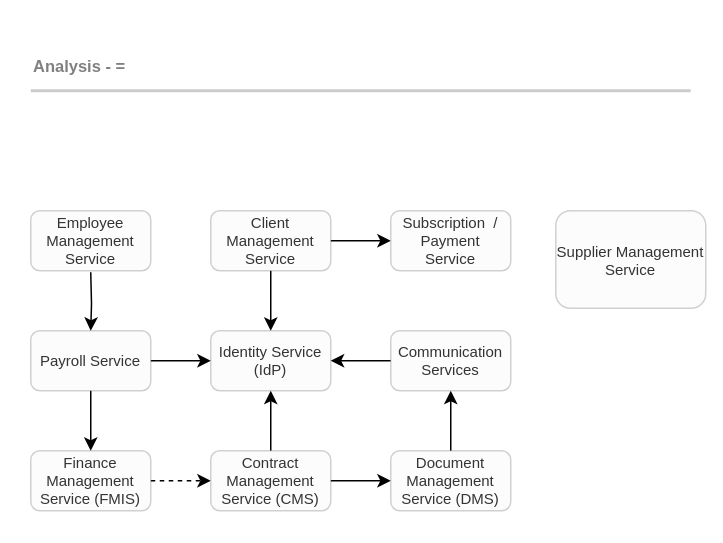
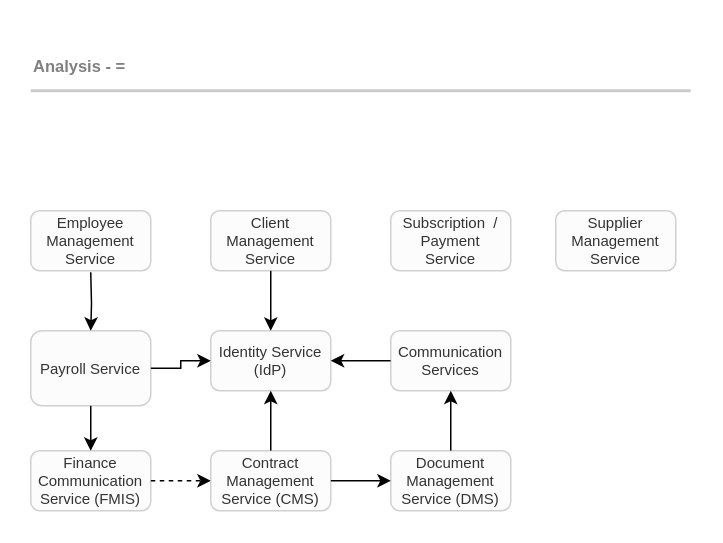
edge "Client Management Service" -> "Subscription / Payment Service": removed
node "Supplier Management Service": size 150x98 -> 120x60
node "Payroll Service": size 120x60 -> 120x75
node "Finance Management Service (FMIS)": label "Finance Management Service (FMIS)" -> "Finance Communication Service (FMIS)"
